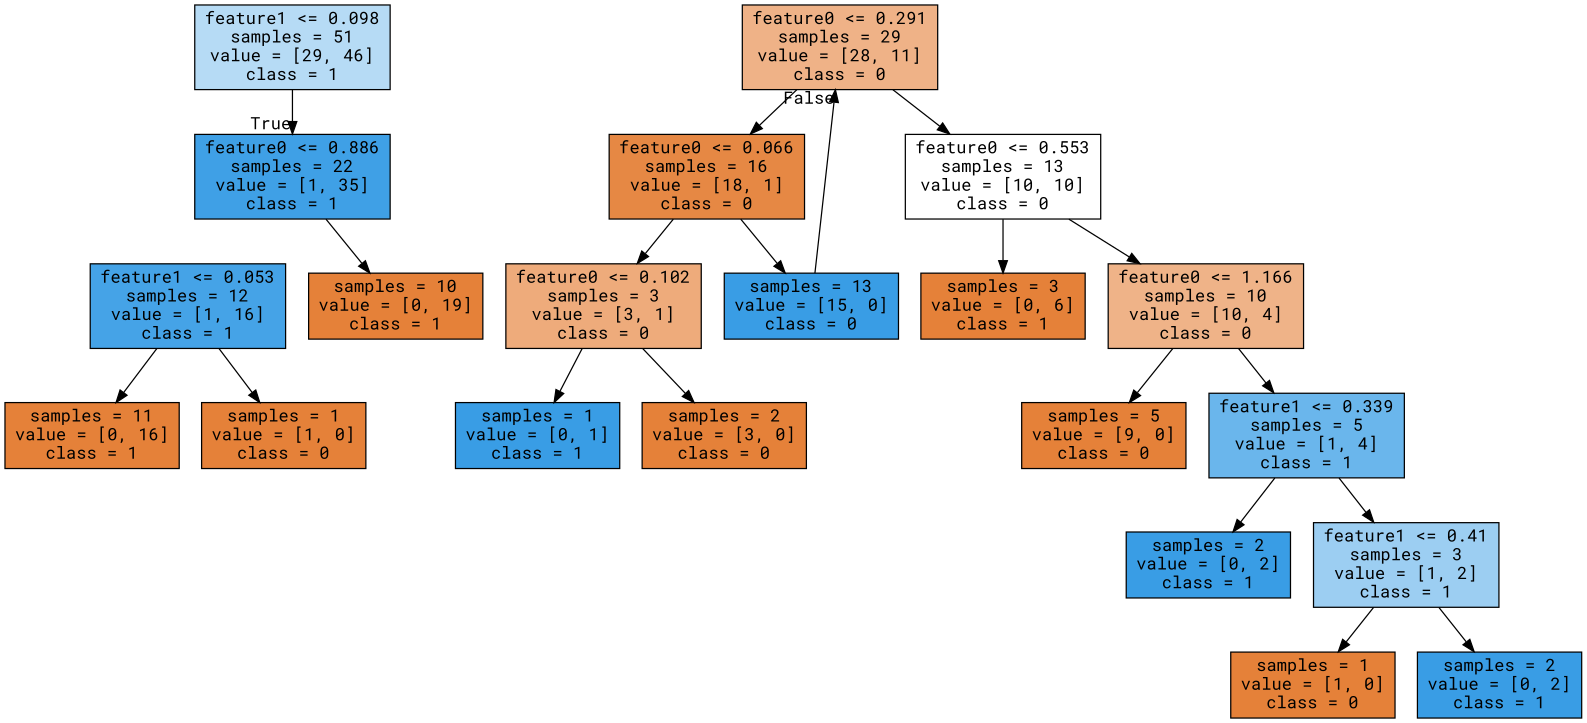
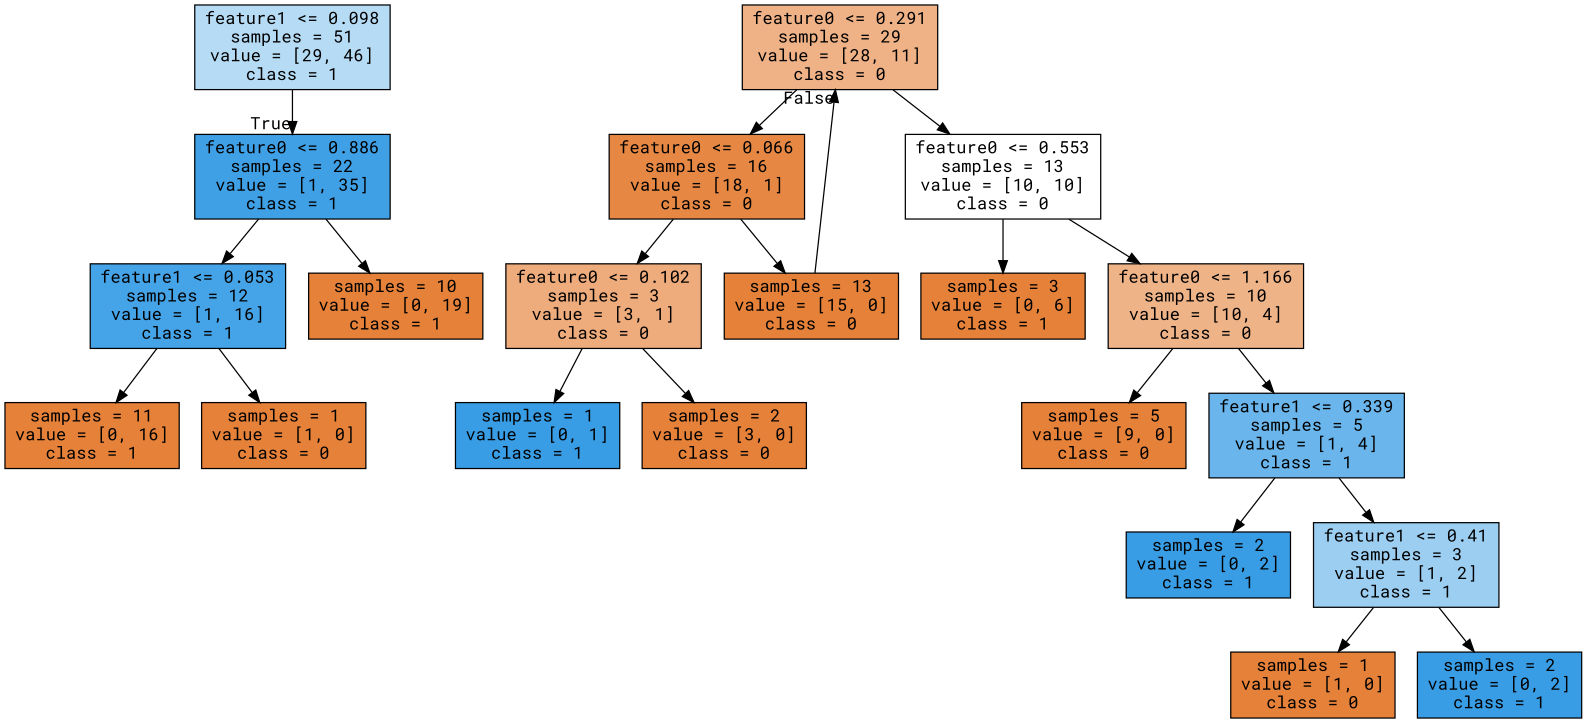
edge "feature0 <= 0.886 samples = 22 value = [1, 35] class = 1" -> "feature1 <= 0.053 samples = 12 value = [1, 16] class = 1": added
node "samples = 13 value = [15, 0] class = 0": fillcolor #399de5 -> #e58139
